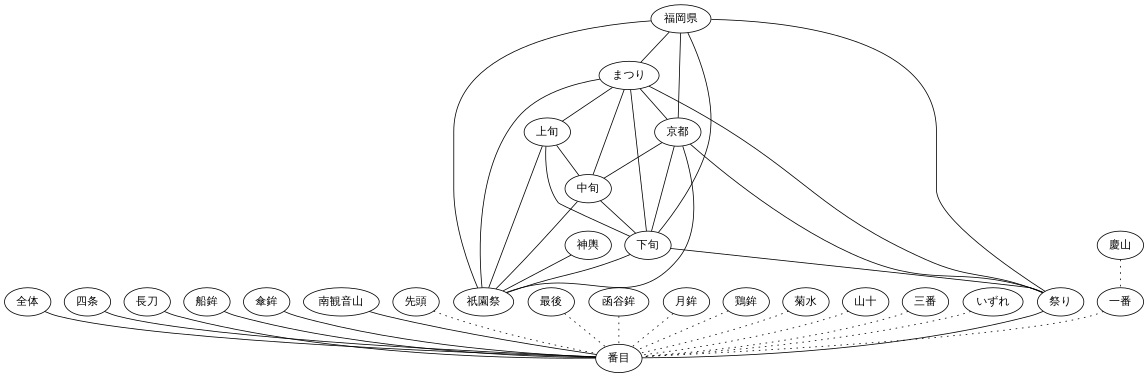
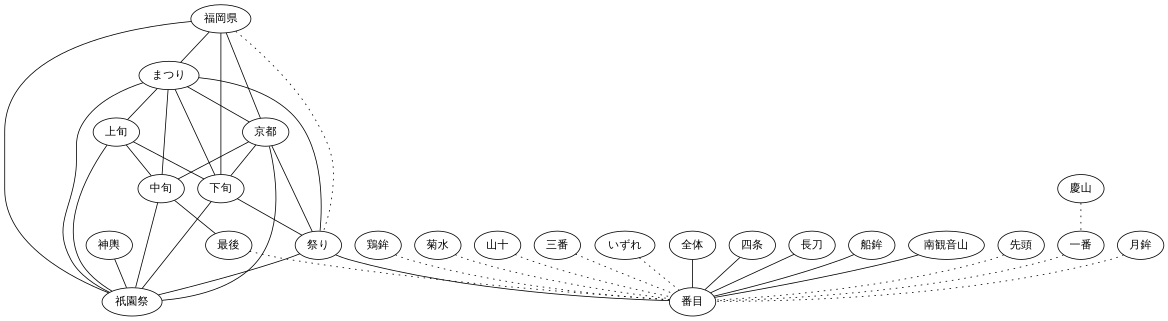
edge "福岡県" -- "祭り": style solid -> dotted
edge "中旬" -- "下旬": now "中旬" -- "最後"
edge "祭り" -- "祇園祭": added
node "傘鉾": removed
node "函谷鉾": removed
